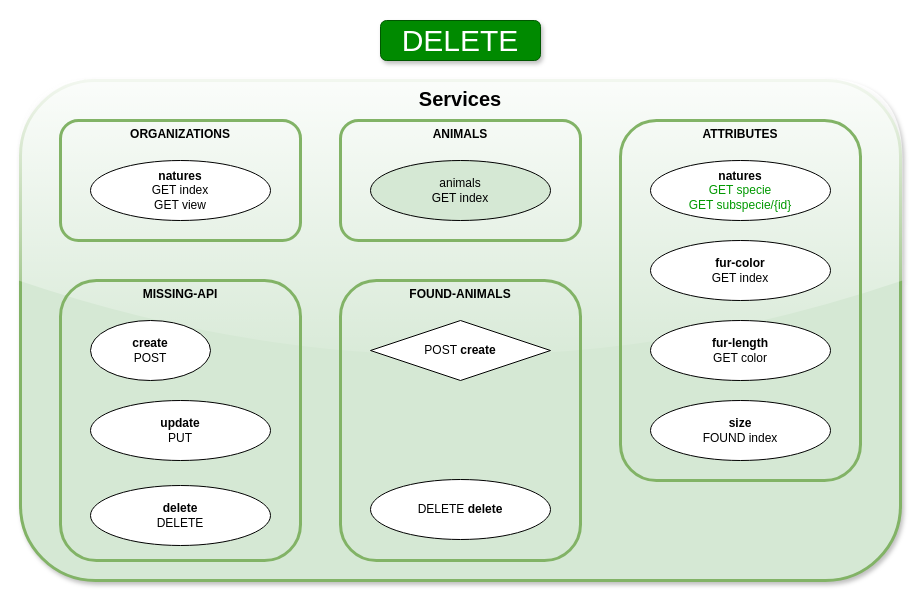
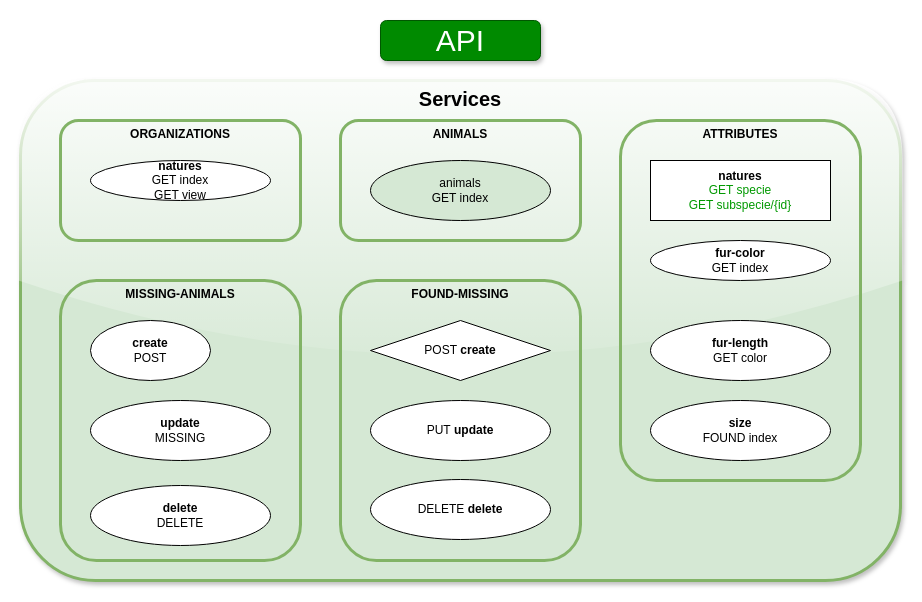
node "DELETE": label "DELETE" -> "API"
node "natures GET index GET view": size 180x60 -> 180x40
node "natures GET specie GET subspecie/{id}": shape ellipse -> rectangle
node "fur-color GET index": size 180x60 -> 180x40
node "MISSING-API": label "MISSING-API" -> "MISSING-ANIMALS"
node "FOUND-ANIMALS": label "FOUND-ANIMALS" -> "FOUND-MISSING"
node "update PUT": label "update PUT" -> "update MISSING"
node "PUT update": added
